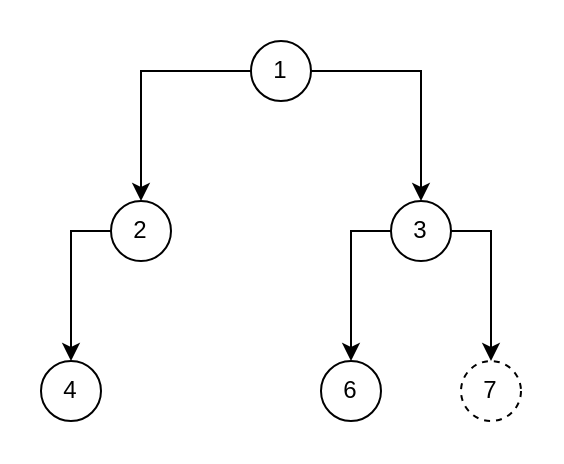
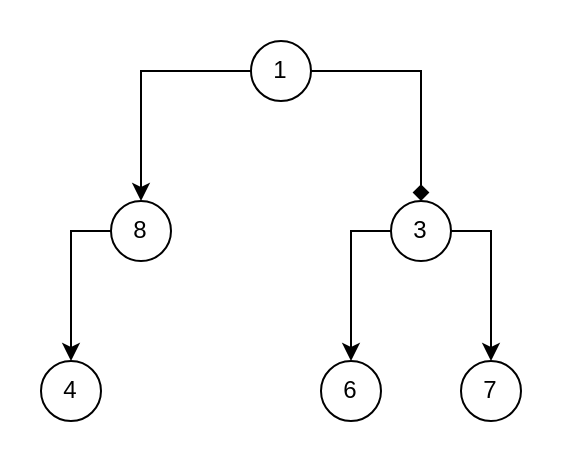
edge "1" -> "3": arrowhead classic -> diamond
node "2": label "2" -> "8"
node "7": style dashed -> solid
